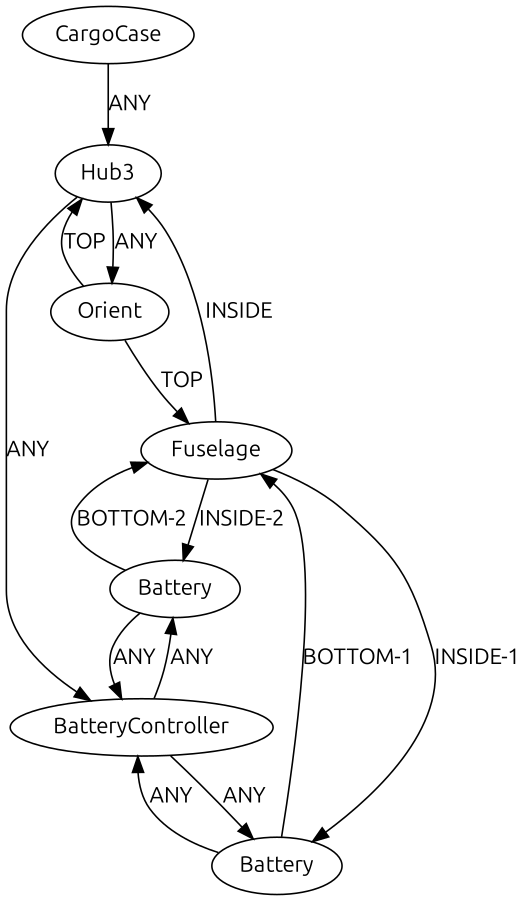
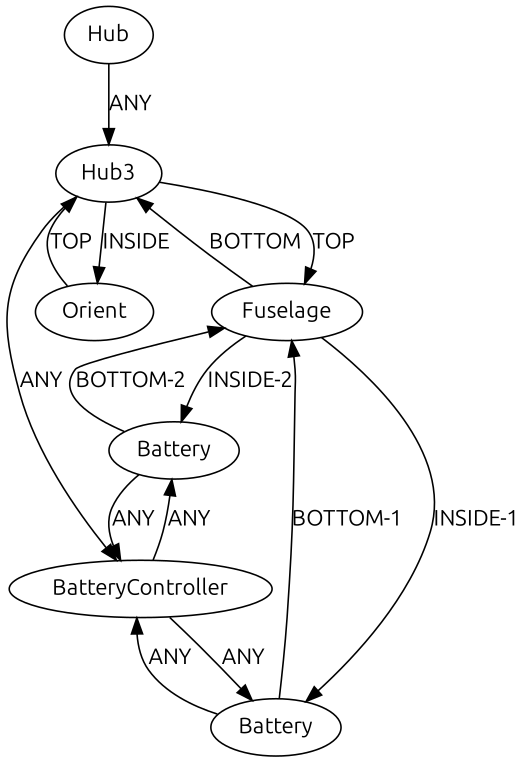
node "CargoCase": label "CargoCase" -> "Hub"
edge "Hub3" -> "Orient": label "ANY" -> "INSIDE"
edge "Fuselage" -> "Hub3": label "INSIDE" -> "BOTTOM"
edge "Orient" -> "Fuselage": now "Hub3" -> "Fuselage"
